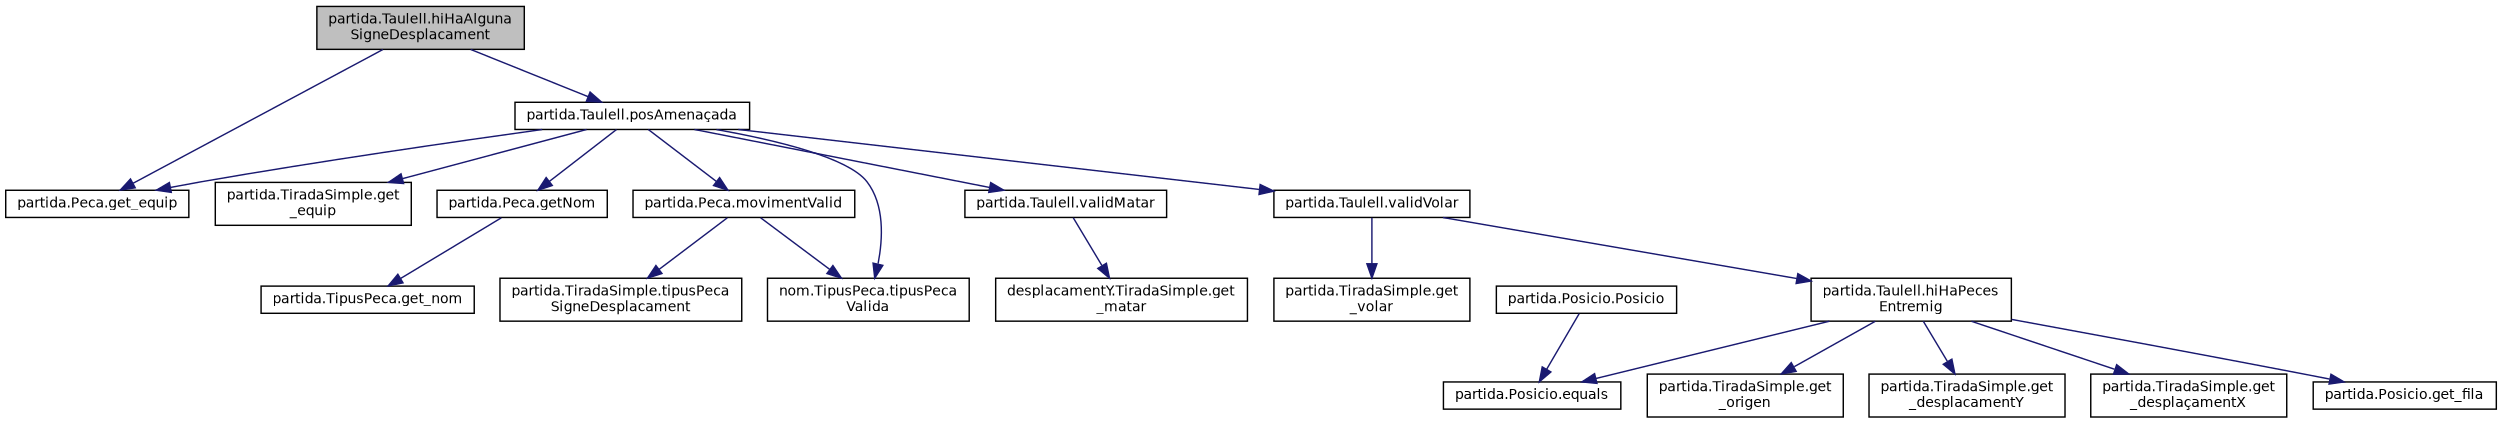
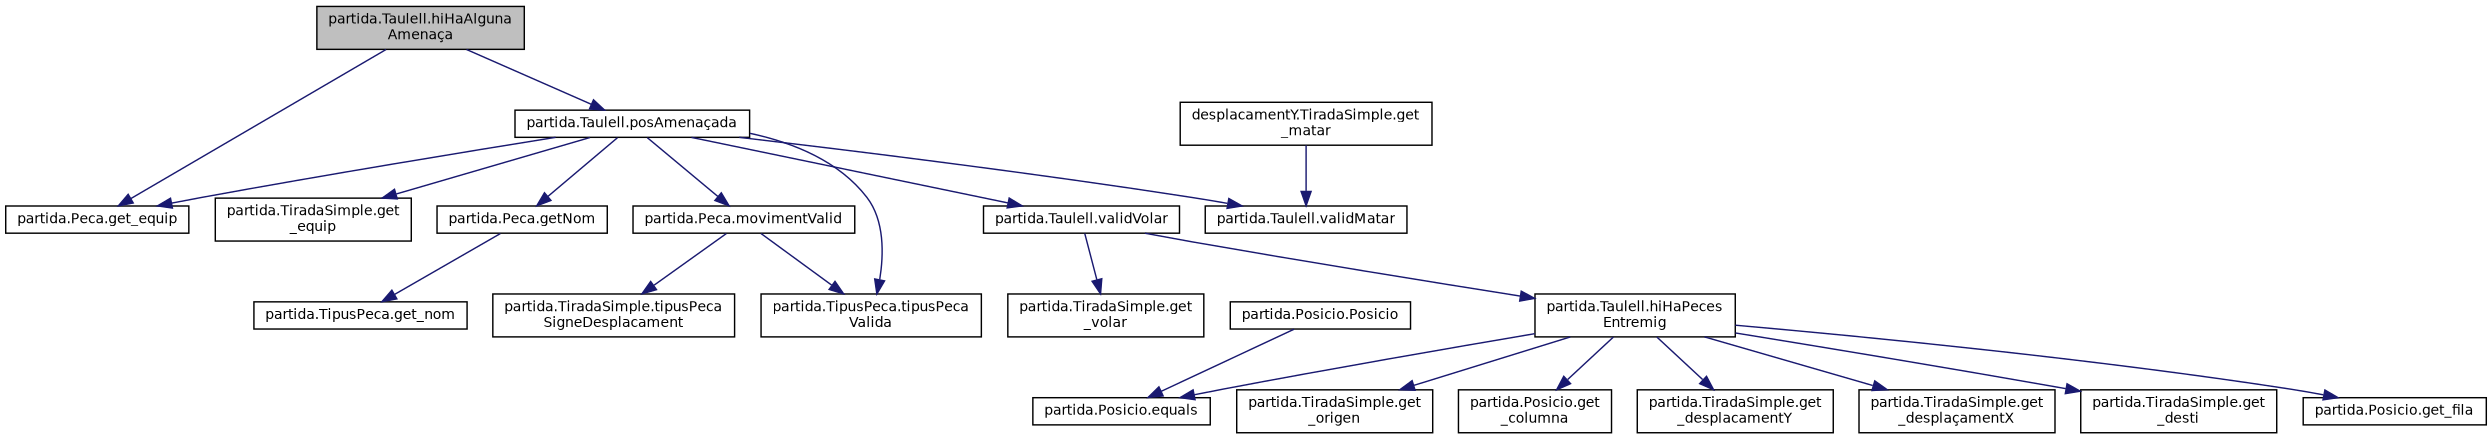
node "partida.Taulell.hiHaAlguna SigneDesplacament": label "partida.Taulell.hiHaAlguna SigneDesplacament" -> "partida.Taulell.hiHaAlguna Amenaça"
edge "partida.Taulell.validMatar" -> "desplacamentY.TiradaSimple.get _matar": reversed
node "nom.TipusPeca.tipusPeca Valida": label "nom.TipusPeca.tipusPeca Valida" -> "partida.TipusPeca.tipusPeca Valida"
node "partida.Posicio.get _columna": added
node "partida.TiradaSimple.get _desti": added
